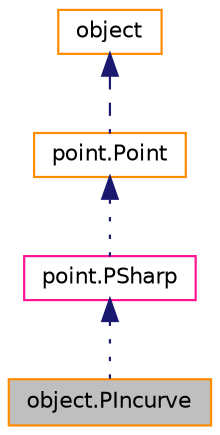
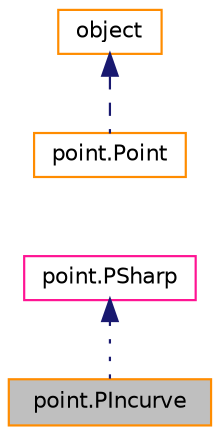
edge "point.PSharp" -> "point.Point": removed
node "object.PIncurve": label "object.PIncurve" -> "point.PIncurve"
